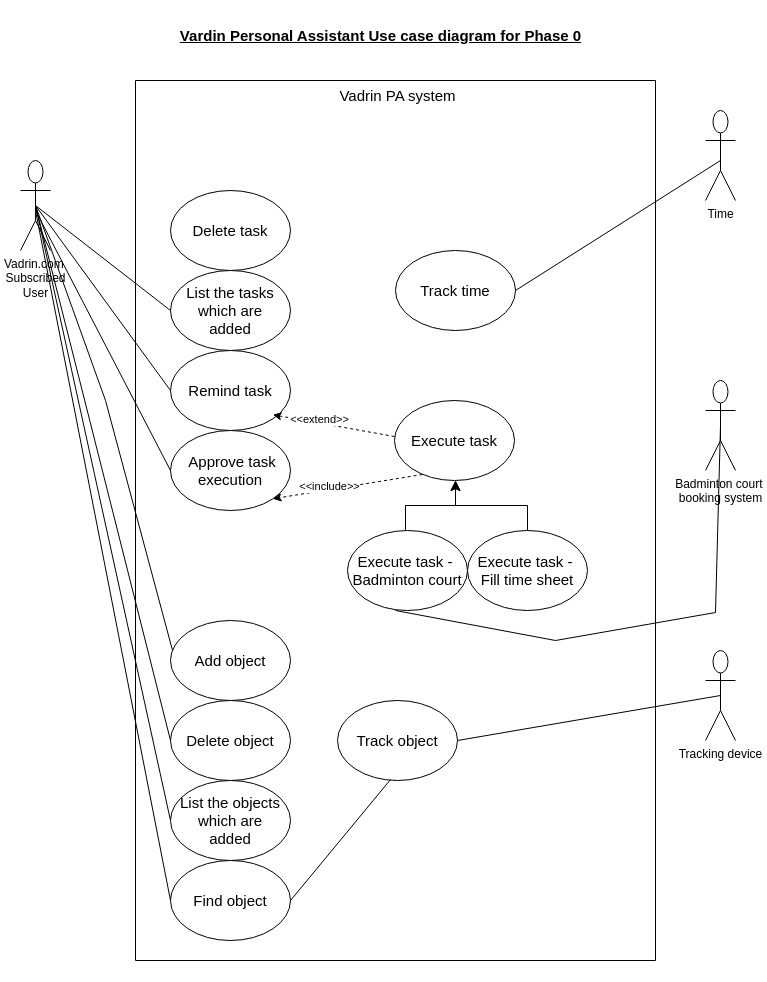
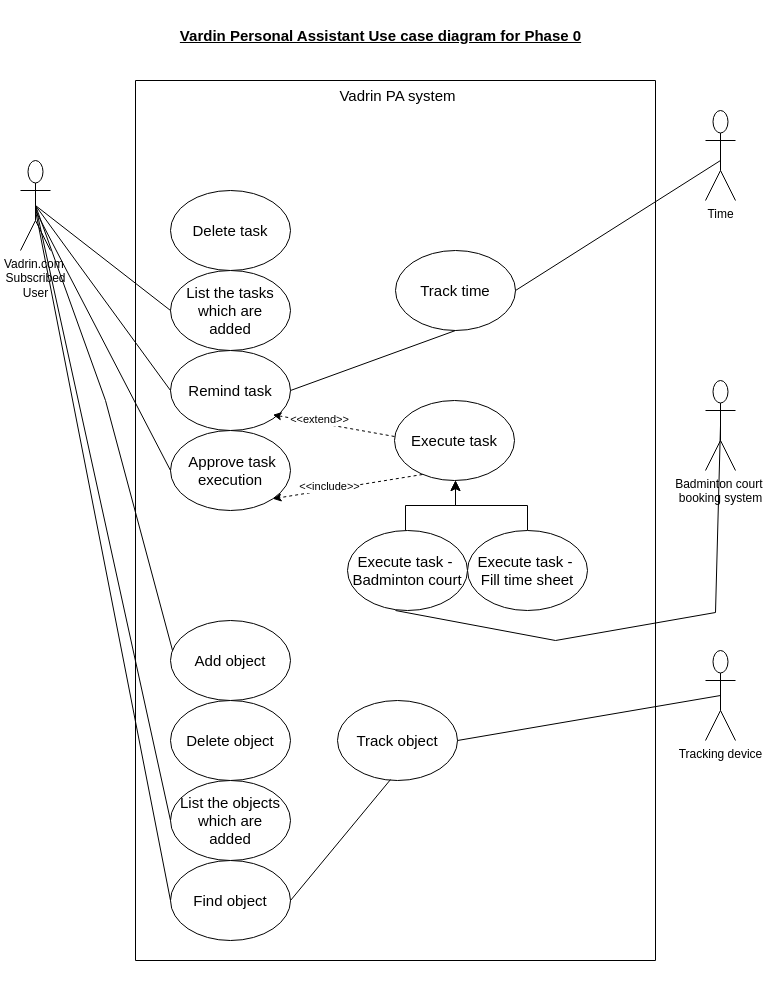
edge "Track time" -- "Remind task": added
edge "Vadrin.com Subscribed User" -- "Delete object": removed
